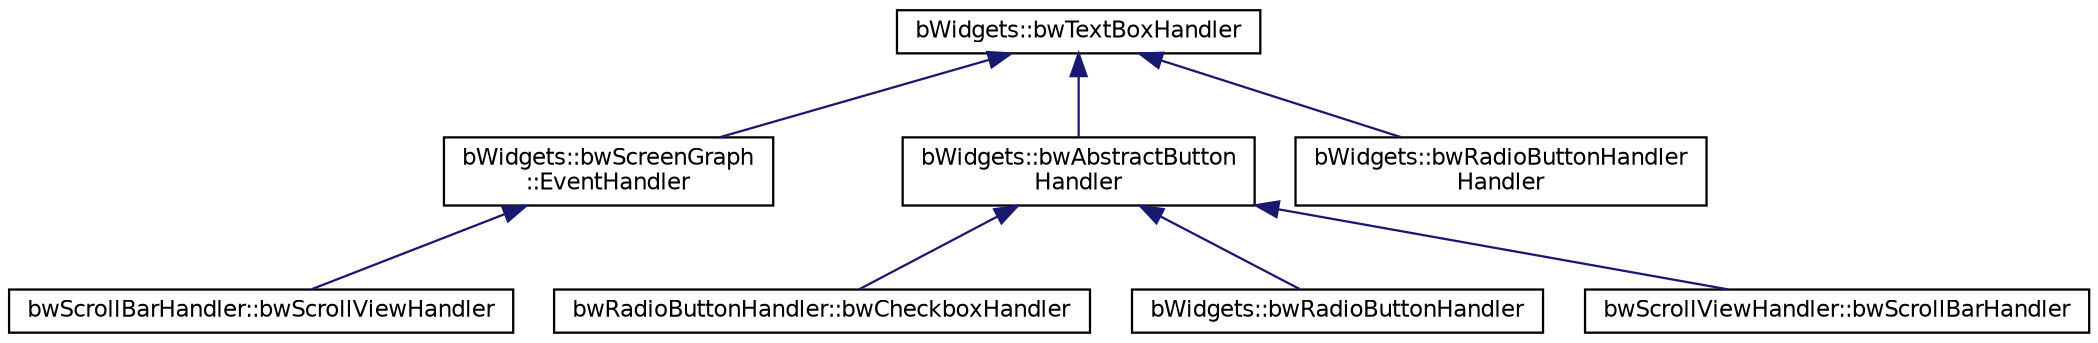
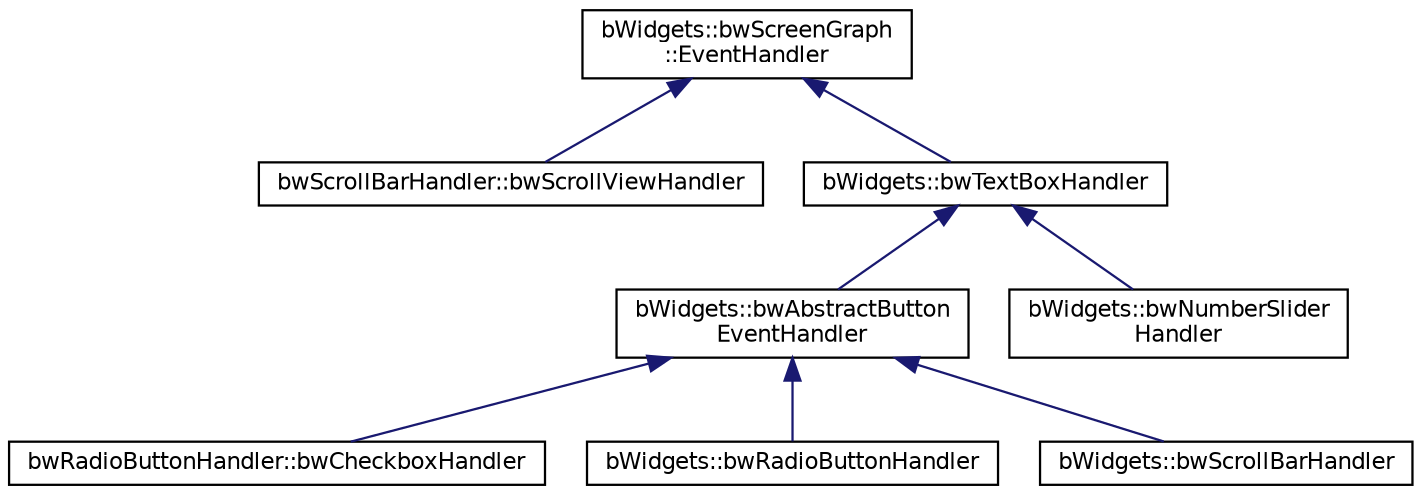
edge "bWidgets::bwScreenGraph ::EventHandler" -> "bWidgets::bwTextBoxHandler": reversed
node "bWidgets::bwAbstractButton Handler": label "bWidgets::bwAbstractButton Handler" -> "bWidgets::bwAbstractButton EventHandler"
node "bWidgets::bwRadioButtonHandler Handler": label "bWidgets::bwRadioButtonHandler Handler" -> "bWidgets::bwNumberSlider Handler"
node "bwScrollViewHandler::bwScrollBarHandler": label "bwScrollViewHandler::bwScrollBarHandler" -> "bWidgets::bwScrollBarHandler"
